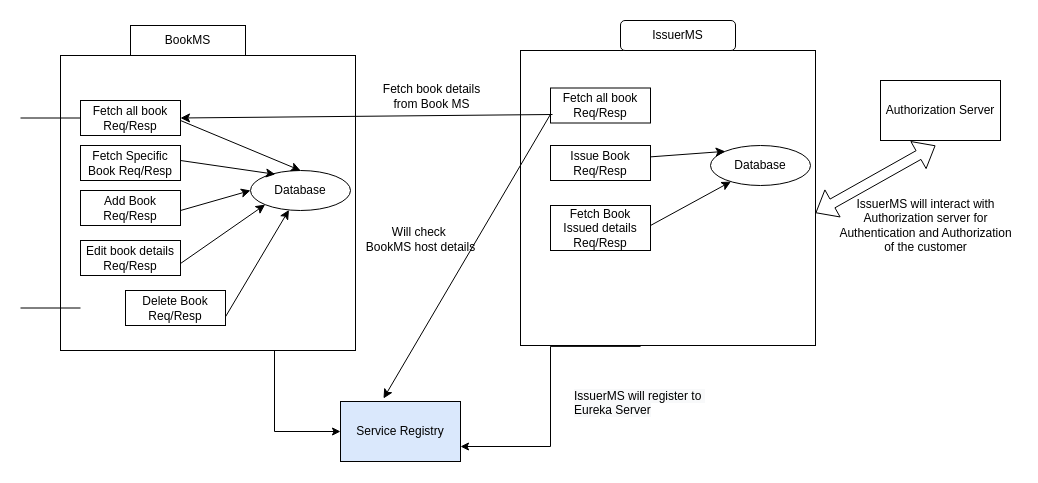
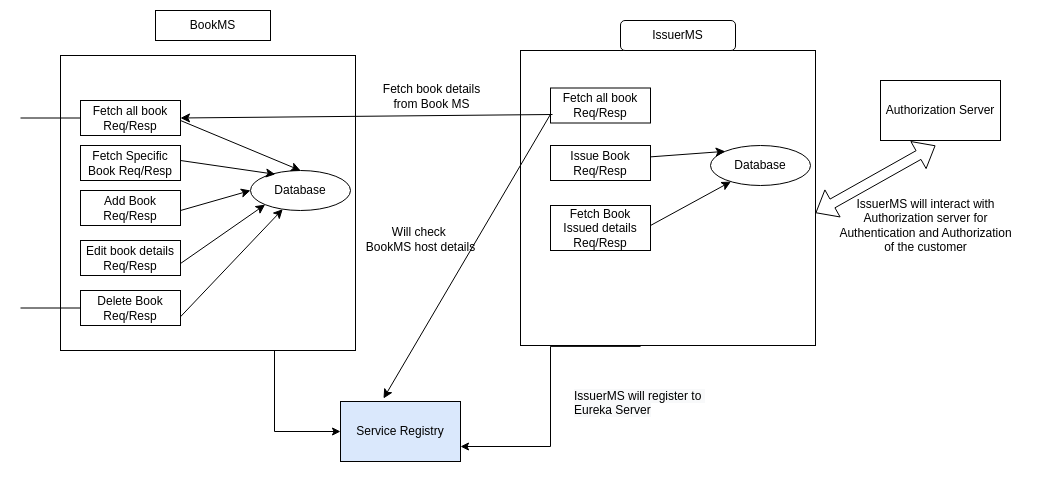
node "BookMS": moved (188, 41) -> (213, 26)
node "Delete Book Req/Resp": moved (176, 308) -> (131, 308)
